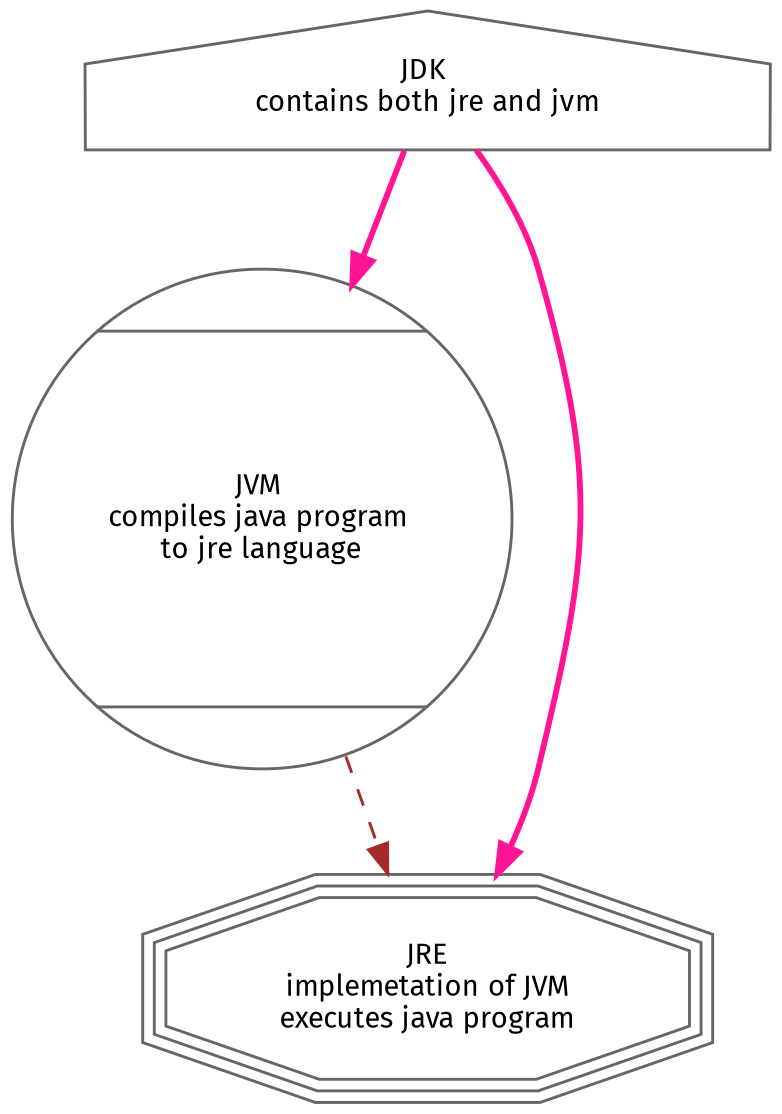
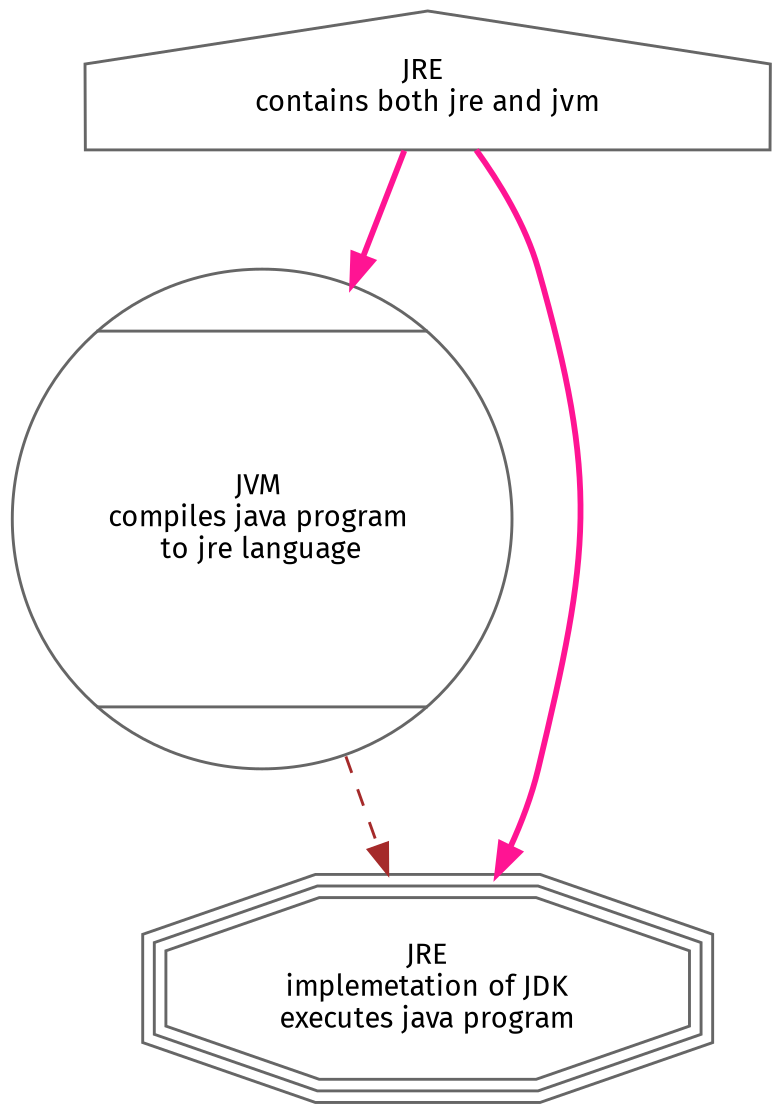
node "JDK contains both jre and jvm": label "JDK contains both jre and jvm" -> "JRE contains both jre and jvm"
node "JRE implemetation of JVM executes java program": label "JRE implemetation of JVM executes java program" -> "JRE implemetation of JDK executes java program"
